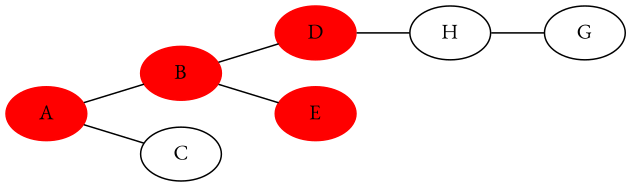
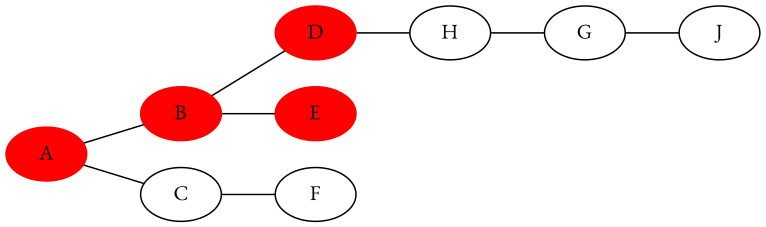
node "J": added
node "F": added
